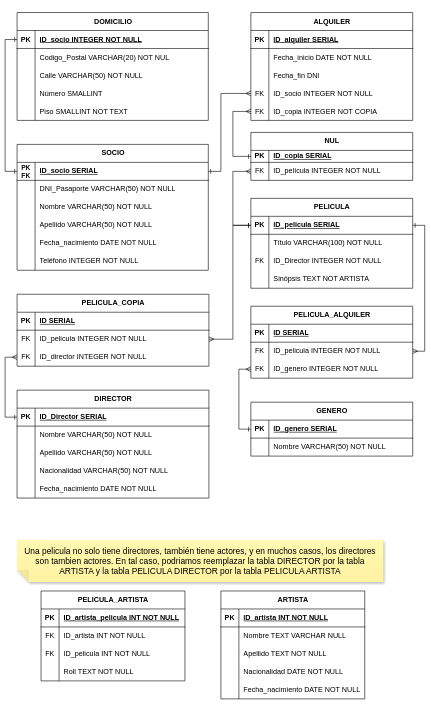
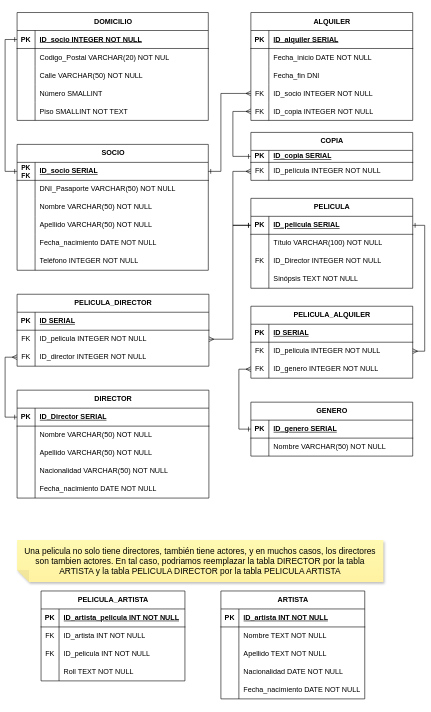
node "ID_copia INTEGER NOT COPIA": label "ID_copia INTEGER NOT COPIA" -> "ID_copia INTEGER NOT NULL"
node "NUL": label "NUL" -> "COPIA"
node "Sinópsis TEXT NOT ARTISTA": label "Sinópsis TEXT NOT ARTISTA" -> "Sinópsis TEXT NOT NULL"
node "PELICULA_COPIA": label "PELICULA_COPIA" -> "PELICULA_DIRECTOR"
node "Nombre TEXT VARCHAR NULL": label "Nombre TEXT VARCHAR NULL" -> "Nombre TEXT NOT NULL"
